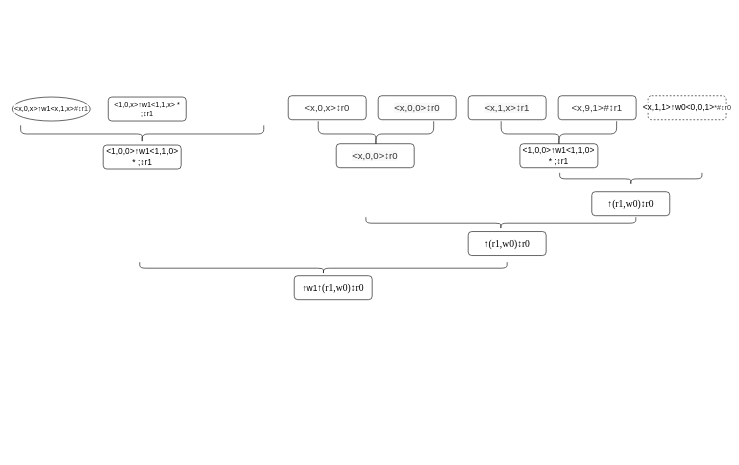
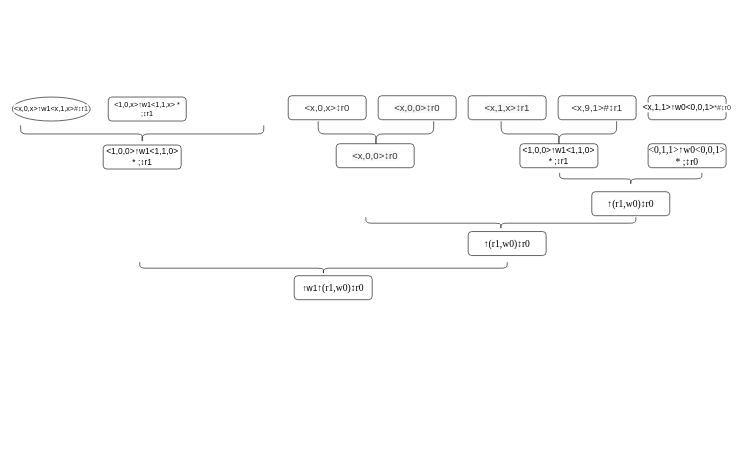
node "<x,1,1>↑w0<0,0,1>*#↕r0": style dashed -> solid
node "<0,1,1>↑w0<0,0,1> * ;↕r0": added
